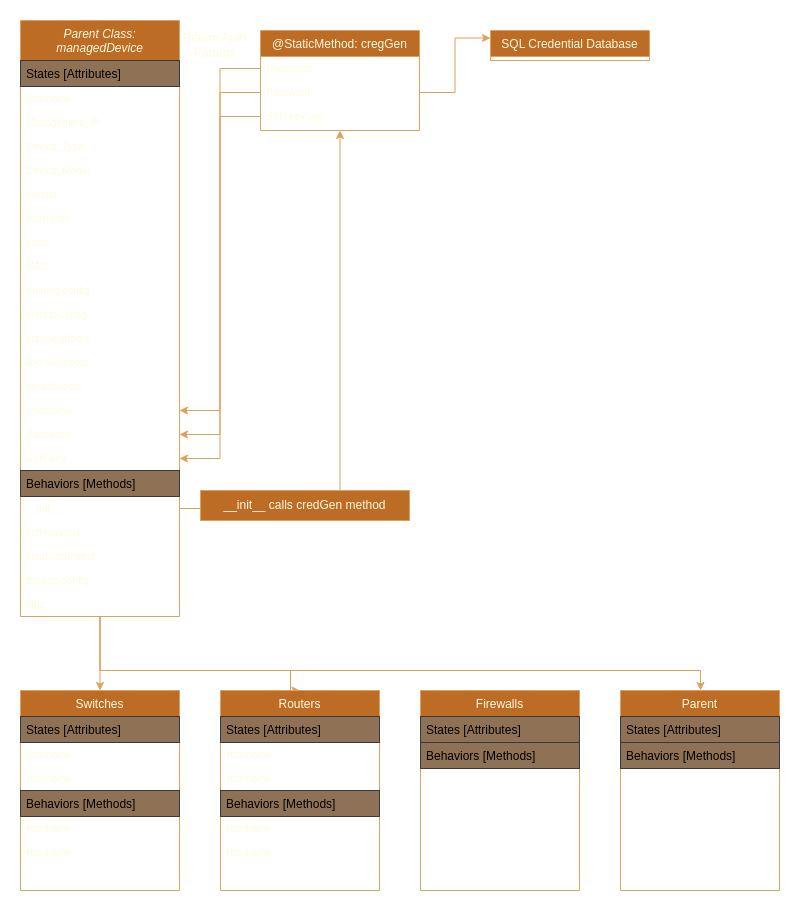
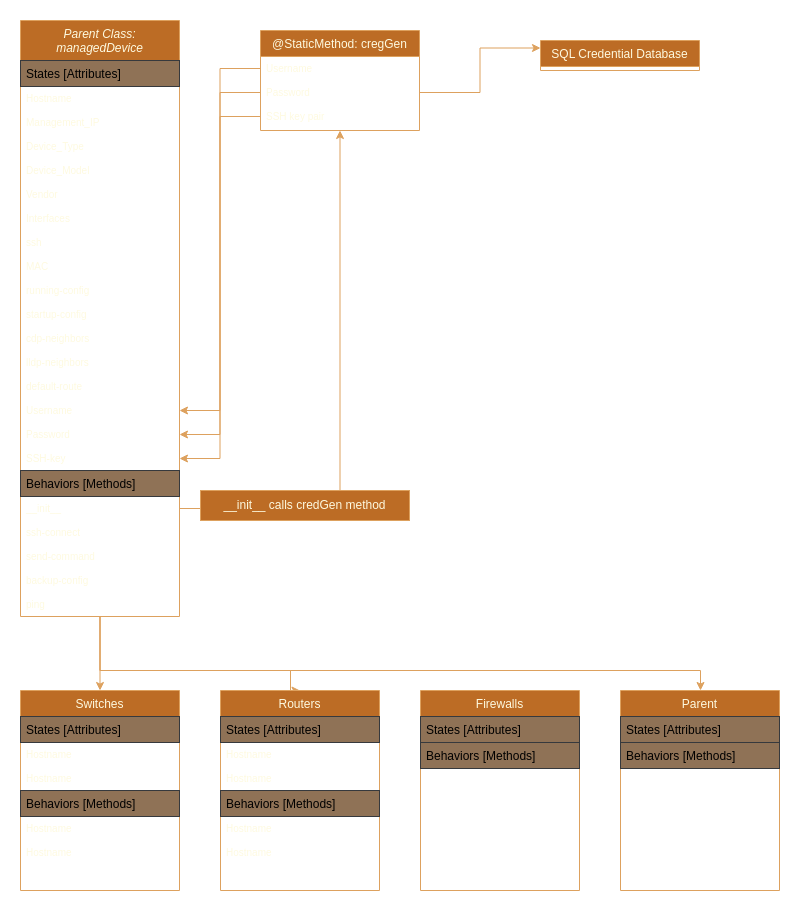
node "Return Auth Params": removed
node "SQL Credential Database": moved (570, 46) -> (620, 56)
node "vlans": label "vlans" -> "ssh"
